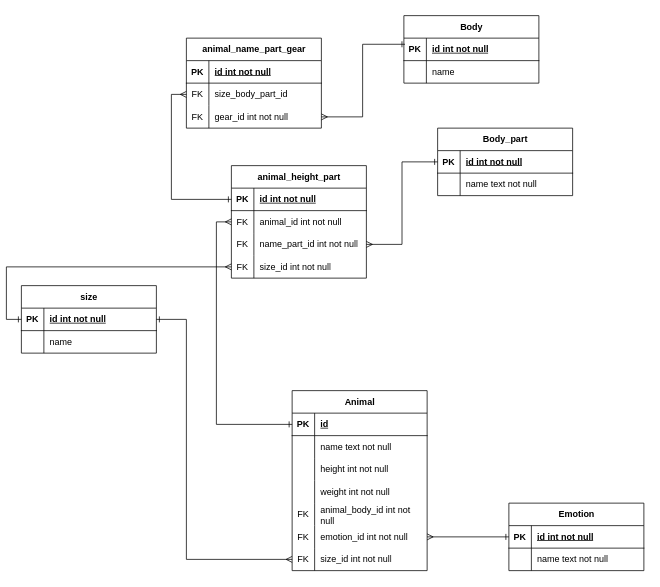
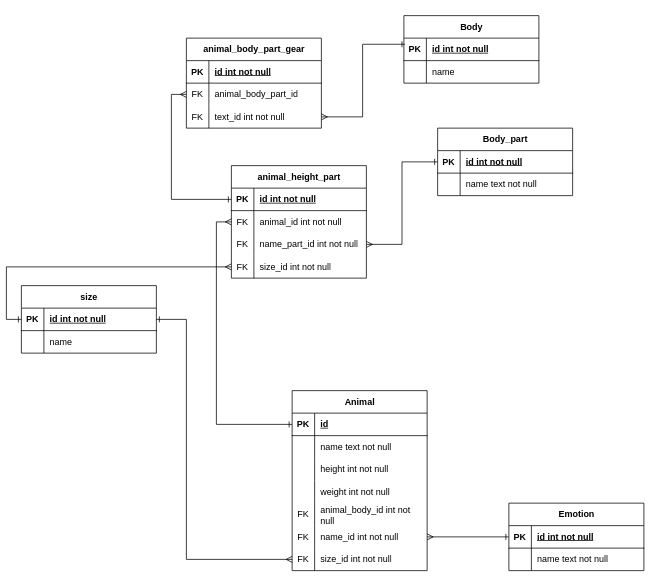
node "animal_name_part_gear": label "animal_name_part_gear" -> "animal_body_part_gear"
node "size_body_part_id": label "size_body_part_id" -> "animal_body_part_id"
node "gear_id int not null": label "gear_id int not null" -> "text_id int not null"
node "emotion_id int not null": label "emotion_id int not null" -> "name_id int not null"
